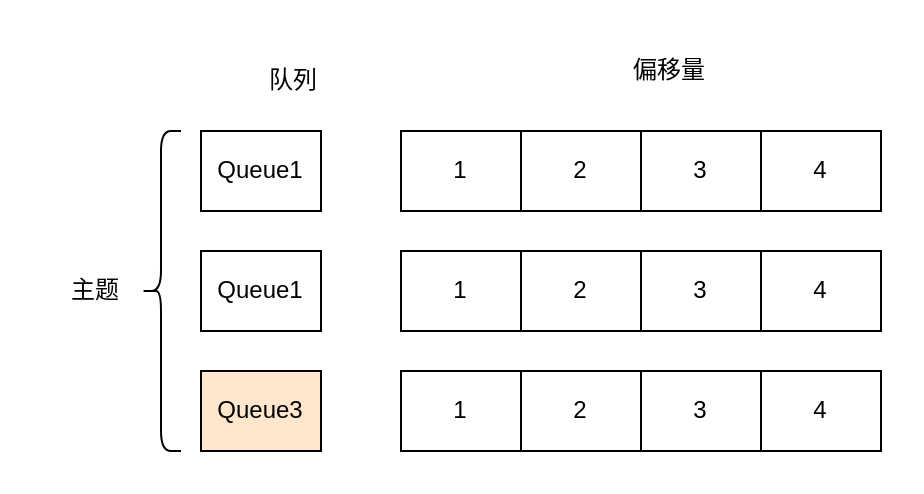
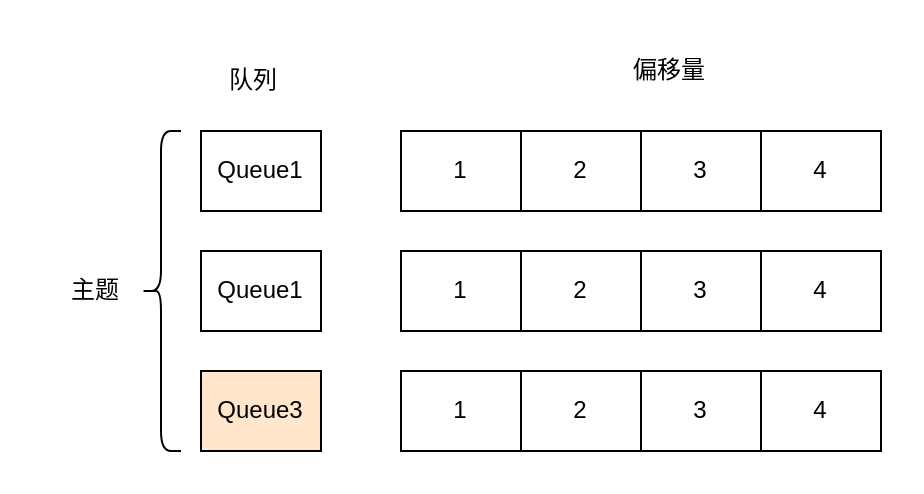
node "队列": moved (294, 81) -> (254, 81)
